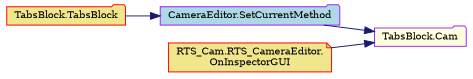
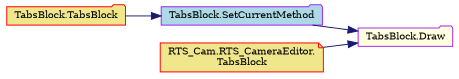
node "CameraEditor.SetCurrentMethod": label "CameraEditor.SetCurrentMethod" -> "TabsBlock.SetCurrentMethod"
node "TabsBlock.Cam": label "TabsBlock.Cam" -> "TabsBlock.Draw"
node "RTS_Cam.RTS_CameraEditor. OnInspectorGUI": label "RTS_Cam.RTS_CameraEditor. OnInspectorGUI" -> "RTS_Cam.RTS_CameraEditor. TabsBlock"
